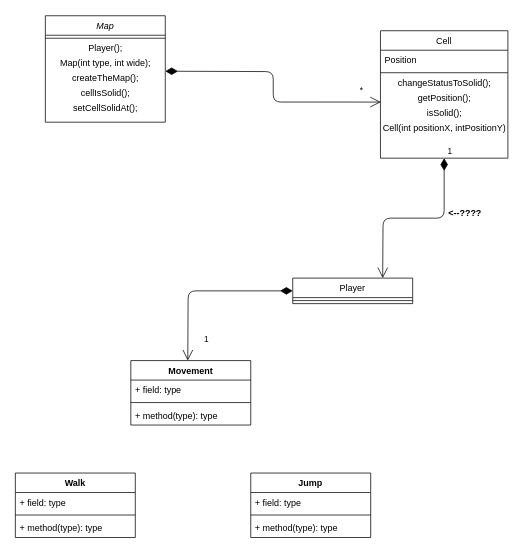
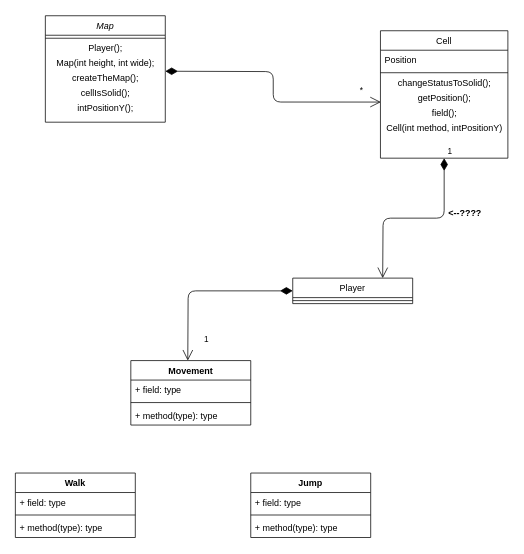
node "Map(int type, int wide);": label "Map(int type, int wide);" -> "Map(int height, int wide);"
node "setCellSolidAt();": label "setCellSolidAt();" -> "intPositionY();"
node "isSolid();": label "isSolid();" -> "field();"
node "Cell(int positionX, intPositionY)": label "Cell(int positionX, intPositionY)" -> "Cell(int method, intPositionY)"
